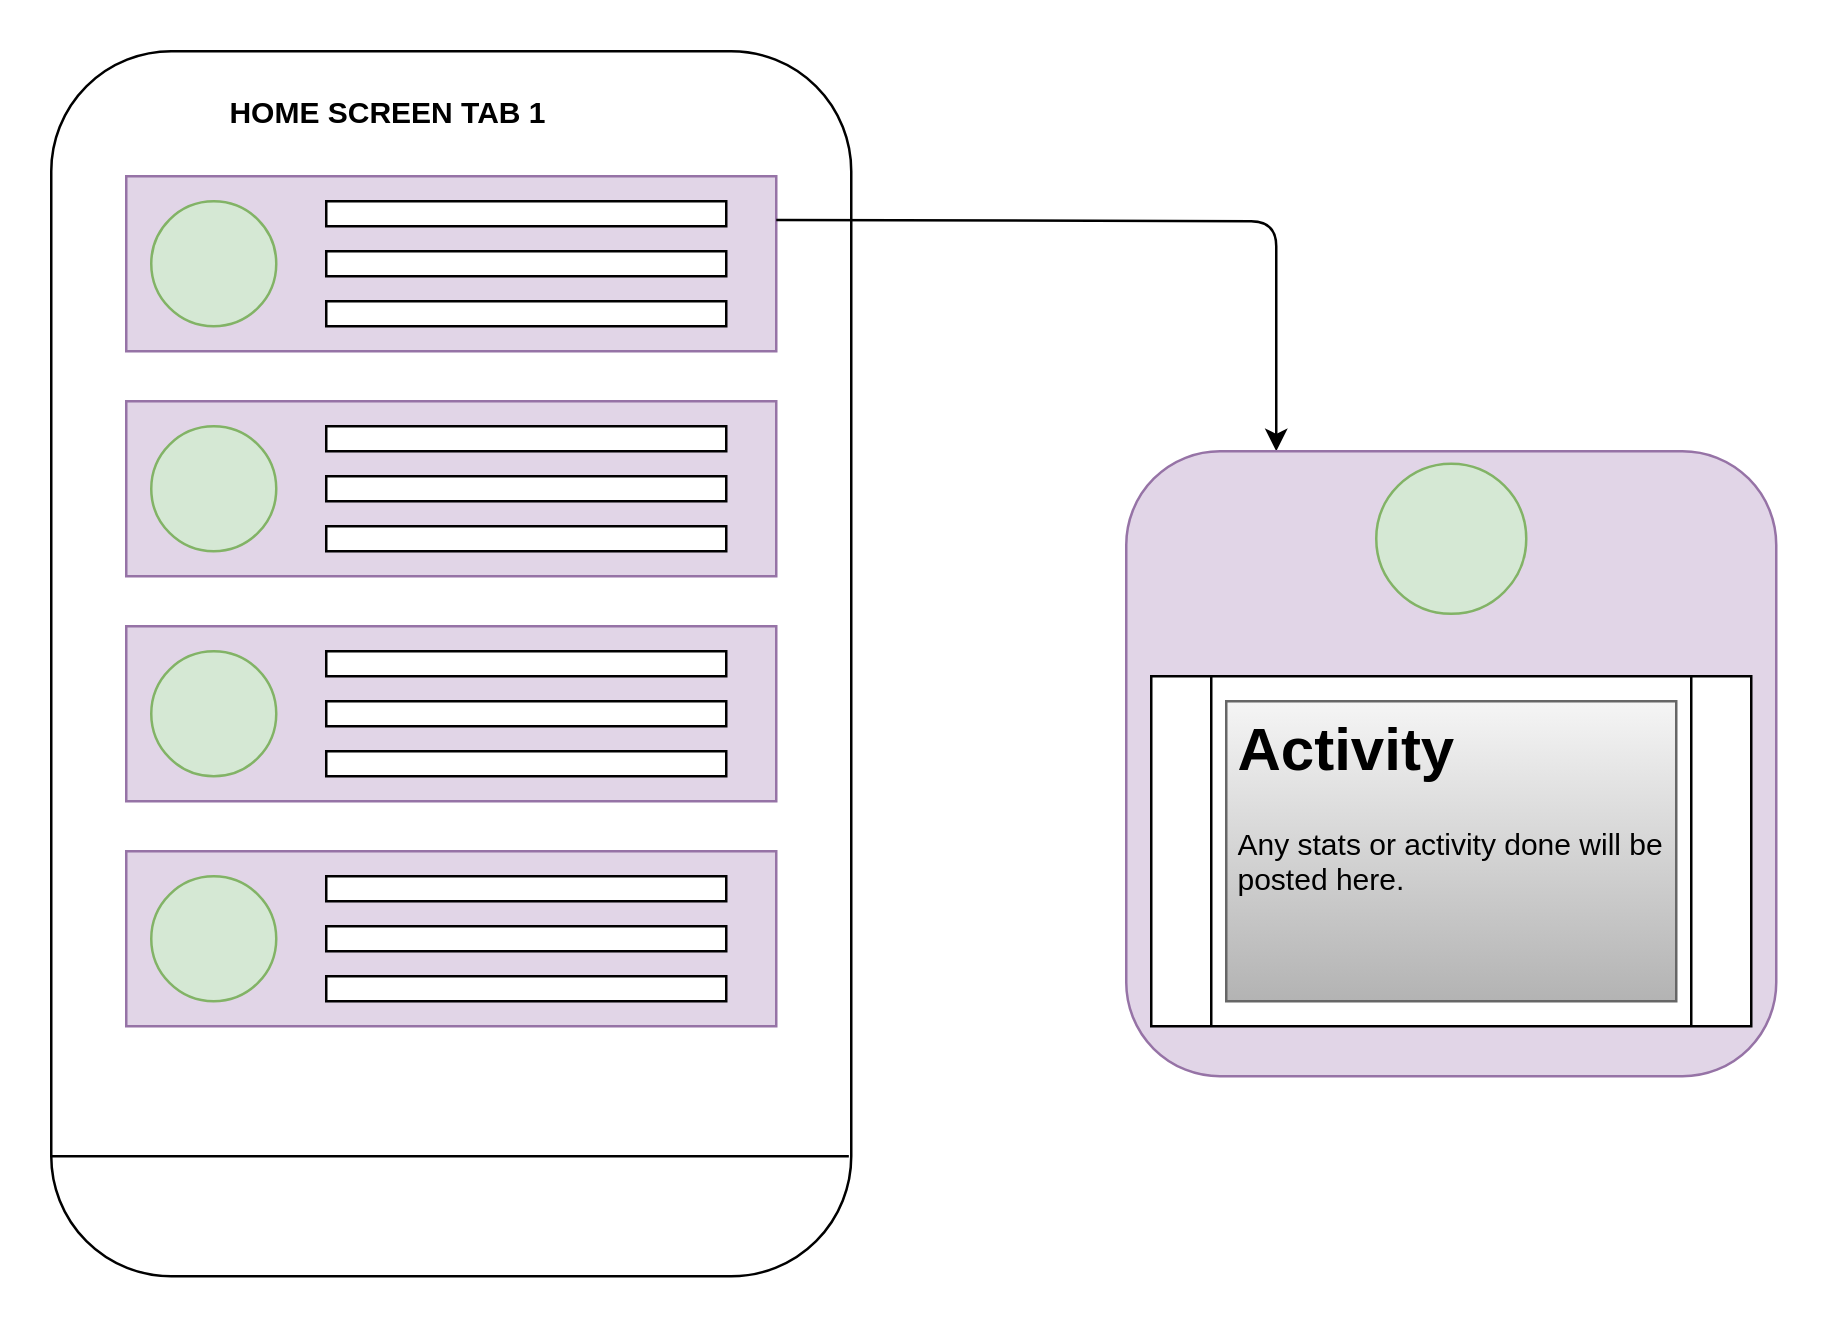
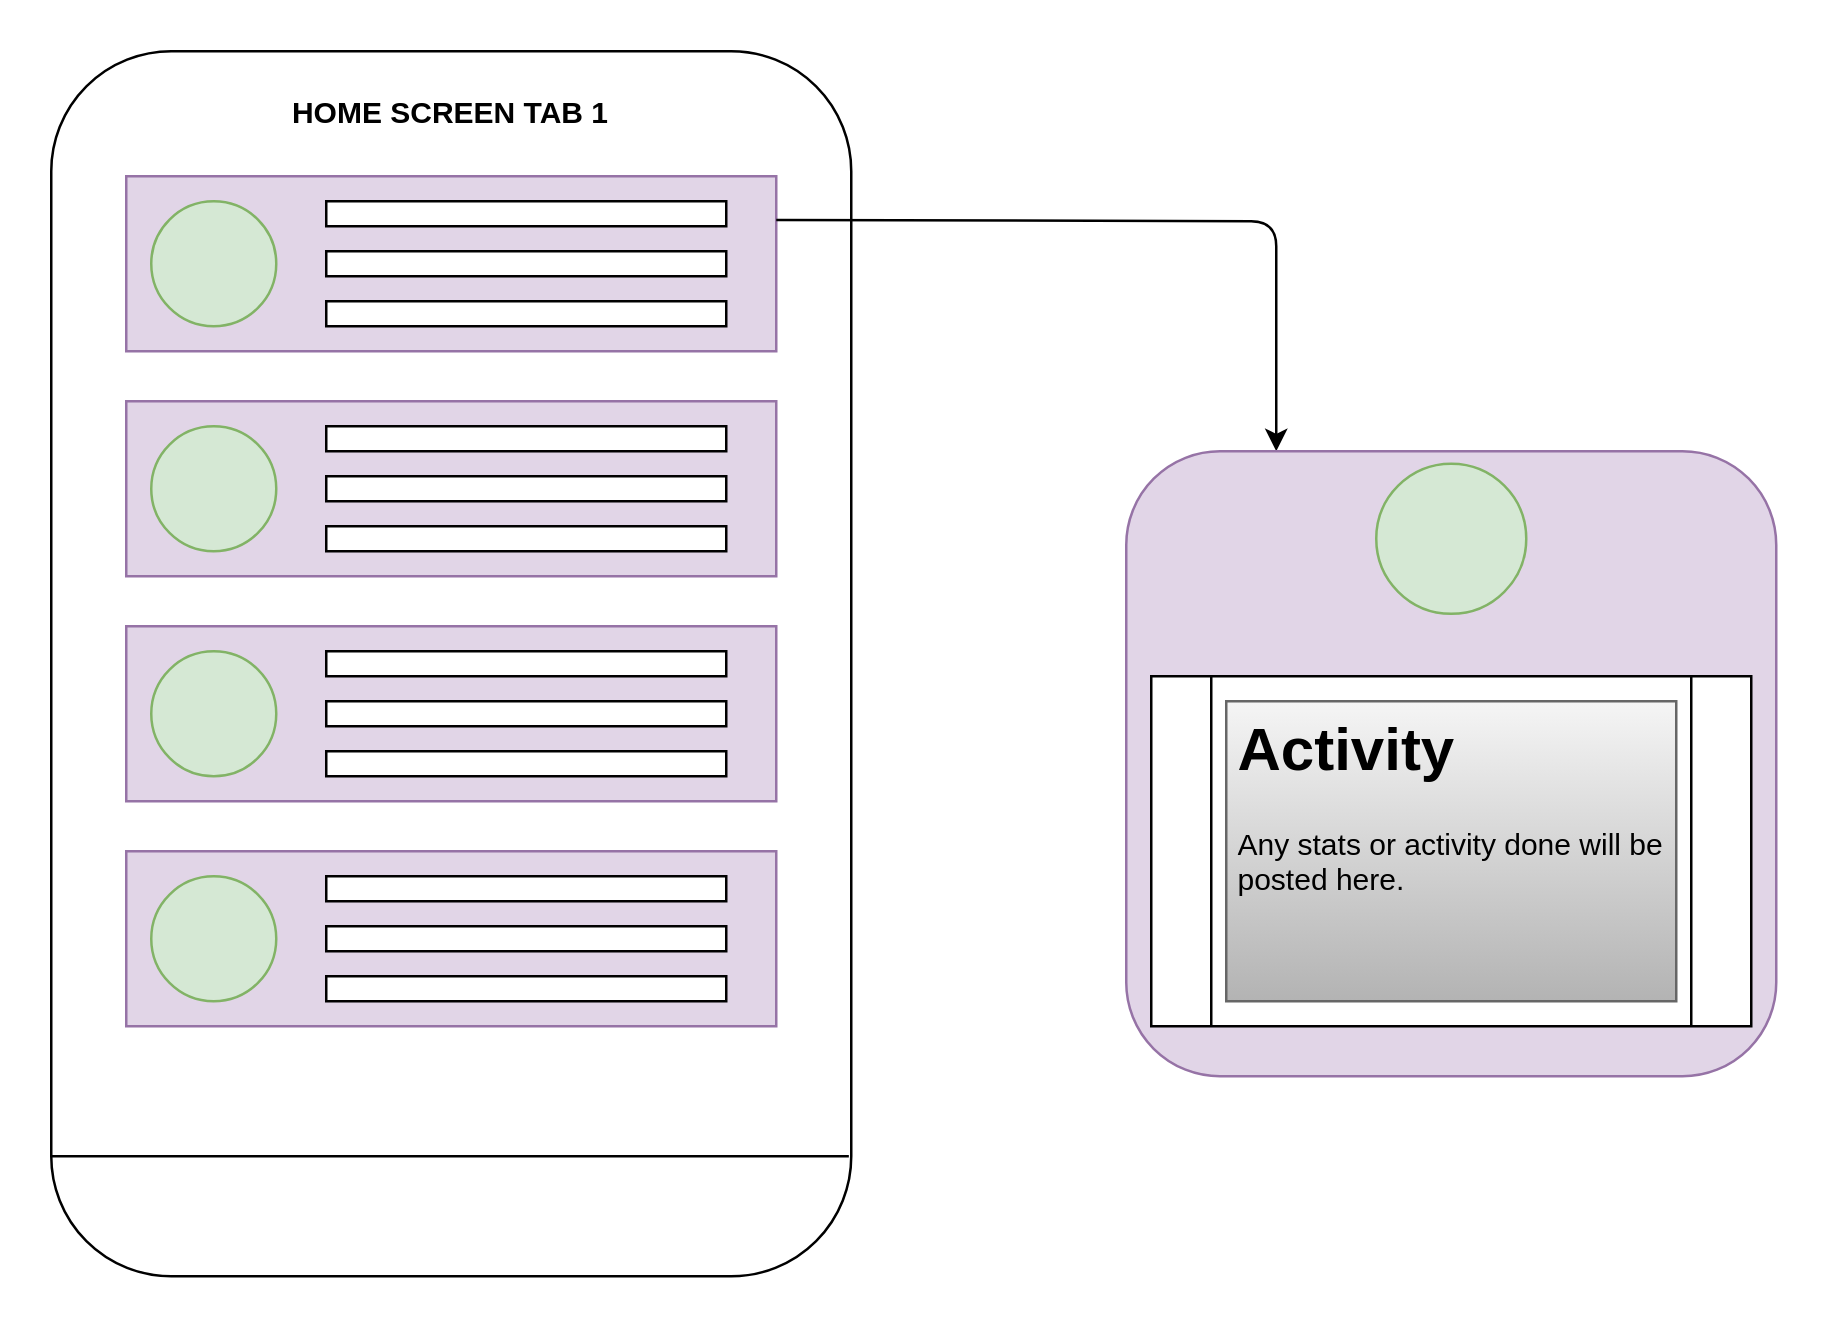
node "HOME SCREEN TAB 1": moved (389, 114) -> (451, 114)
